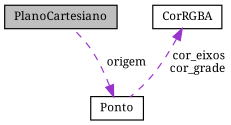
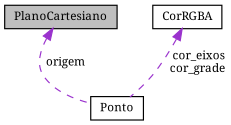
edge "PlanoCartesiano" -> "Ponto": reversed
